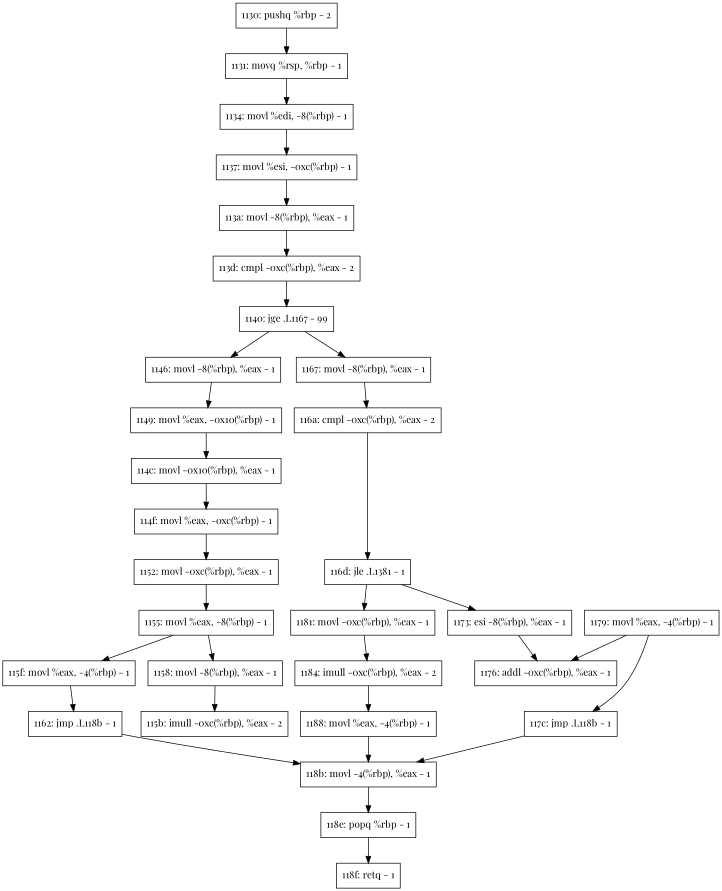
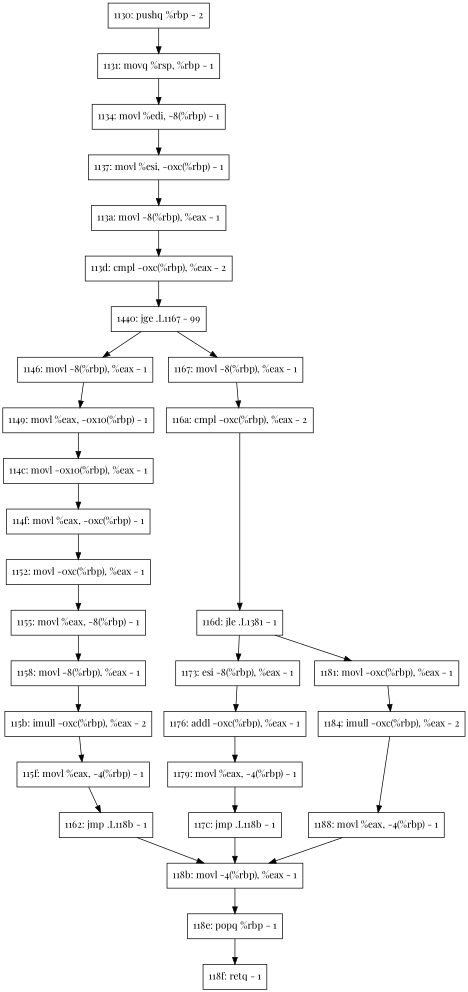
node "1140: jge .L1167 - 99": label "1140: jge .L1167 - 99" -> "1440: jge .L1167 - 99"
edge "1179: movl %eax, -4(%rbp) - 1" -> "1176: addl -0xc(%rbp), %eax - 1": reversed
edge "1155: movl %eax, -8(%rbp) - 1" -> "115f: movl %eax, -4(%rbp) - 1": now "115b: imull -0xc(%rbp), %eax - 2" -> "115f: movl %eax, -4(%rbp) - 1"
